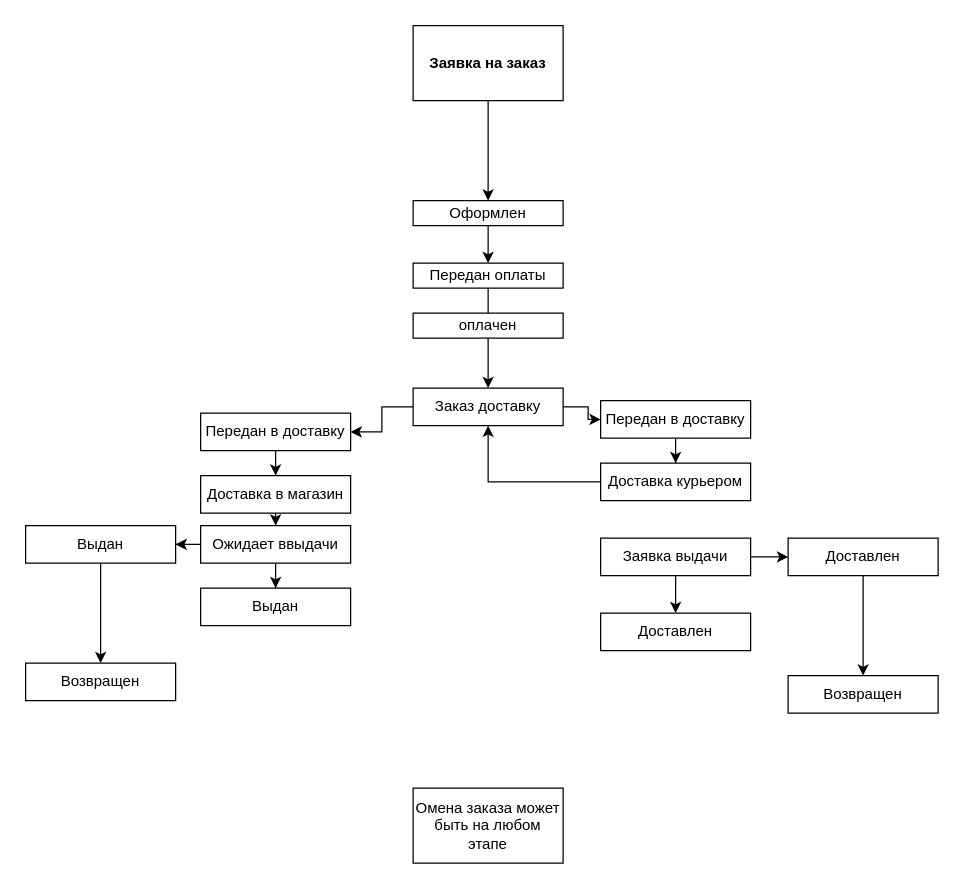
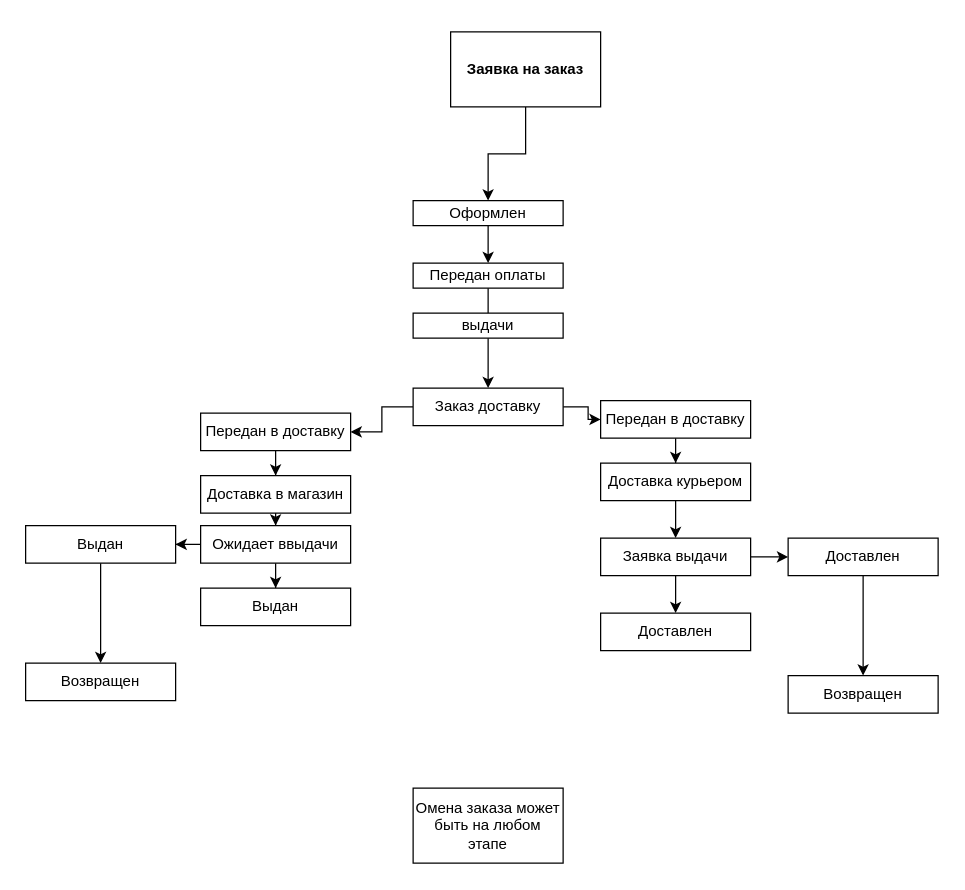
node "Заявка на заказ": moved (488, 63) -> (526, 69)
node "оплачен": label "оплачен" -> "выдачи"
edge "Доставка курьером" -> "Заказ доставку": now "Доставка курьером" -> "Заявка выдачи"
